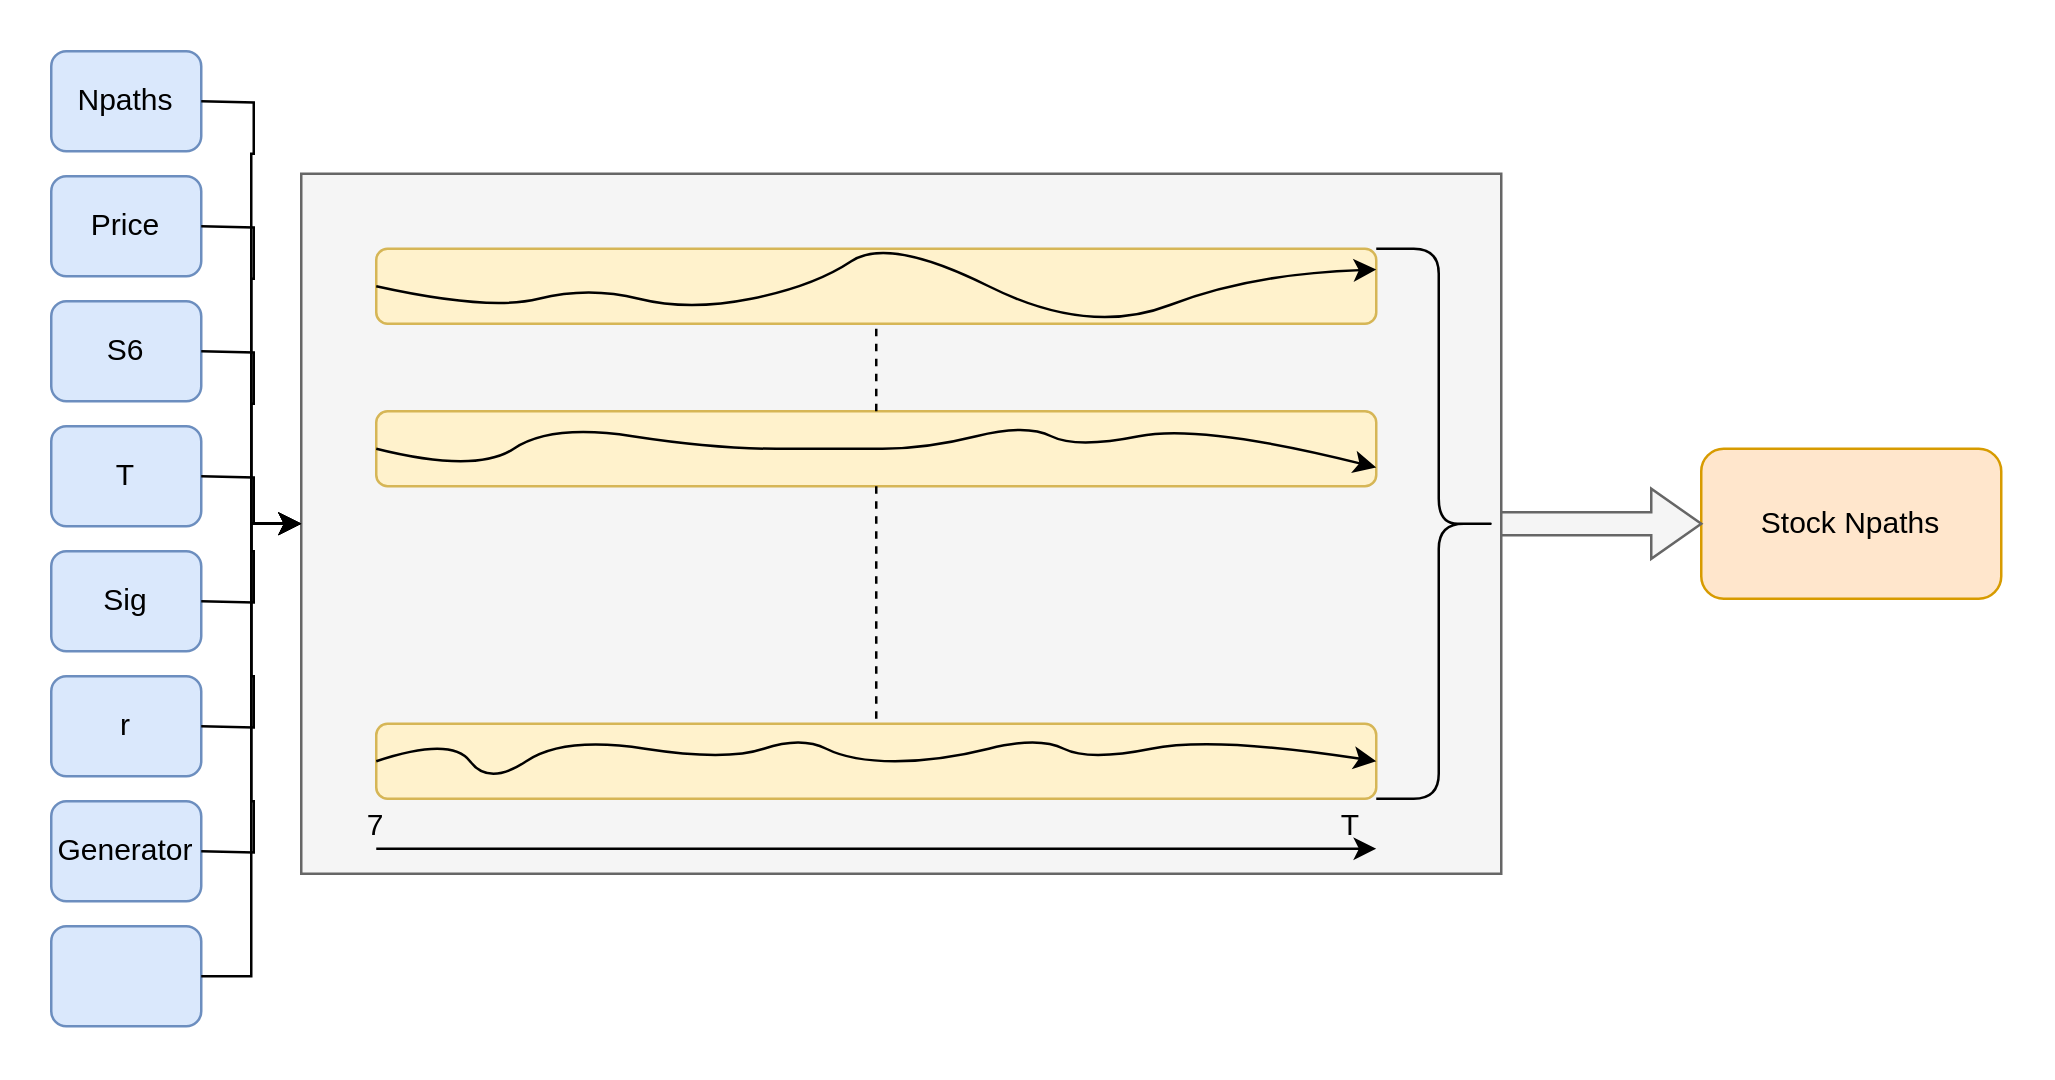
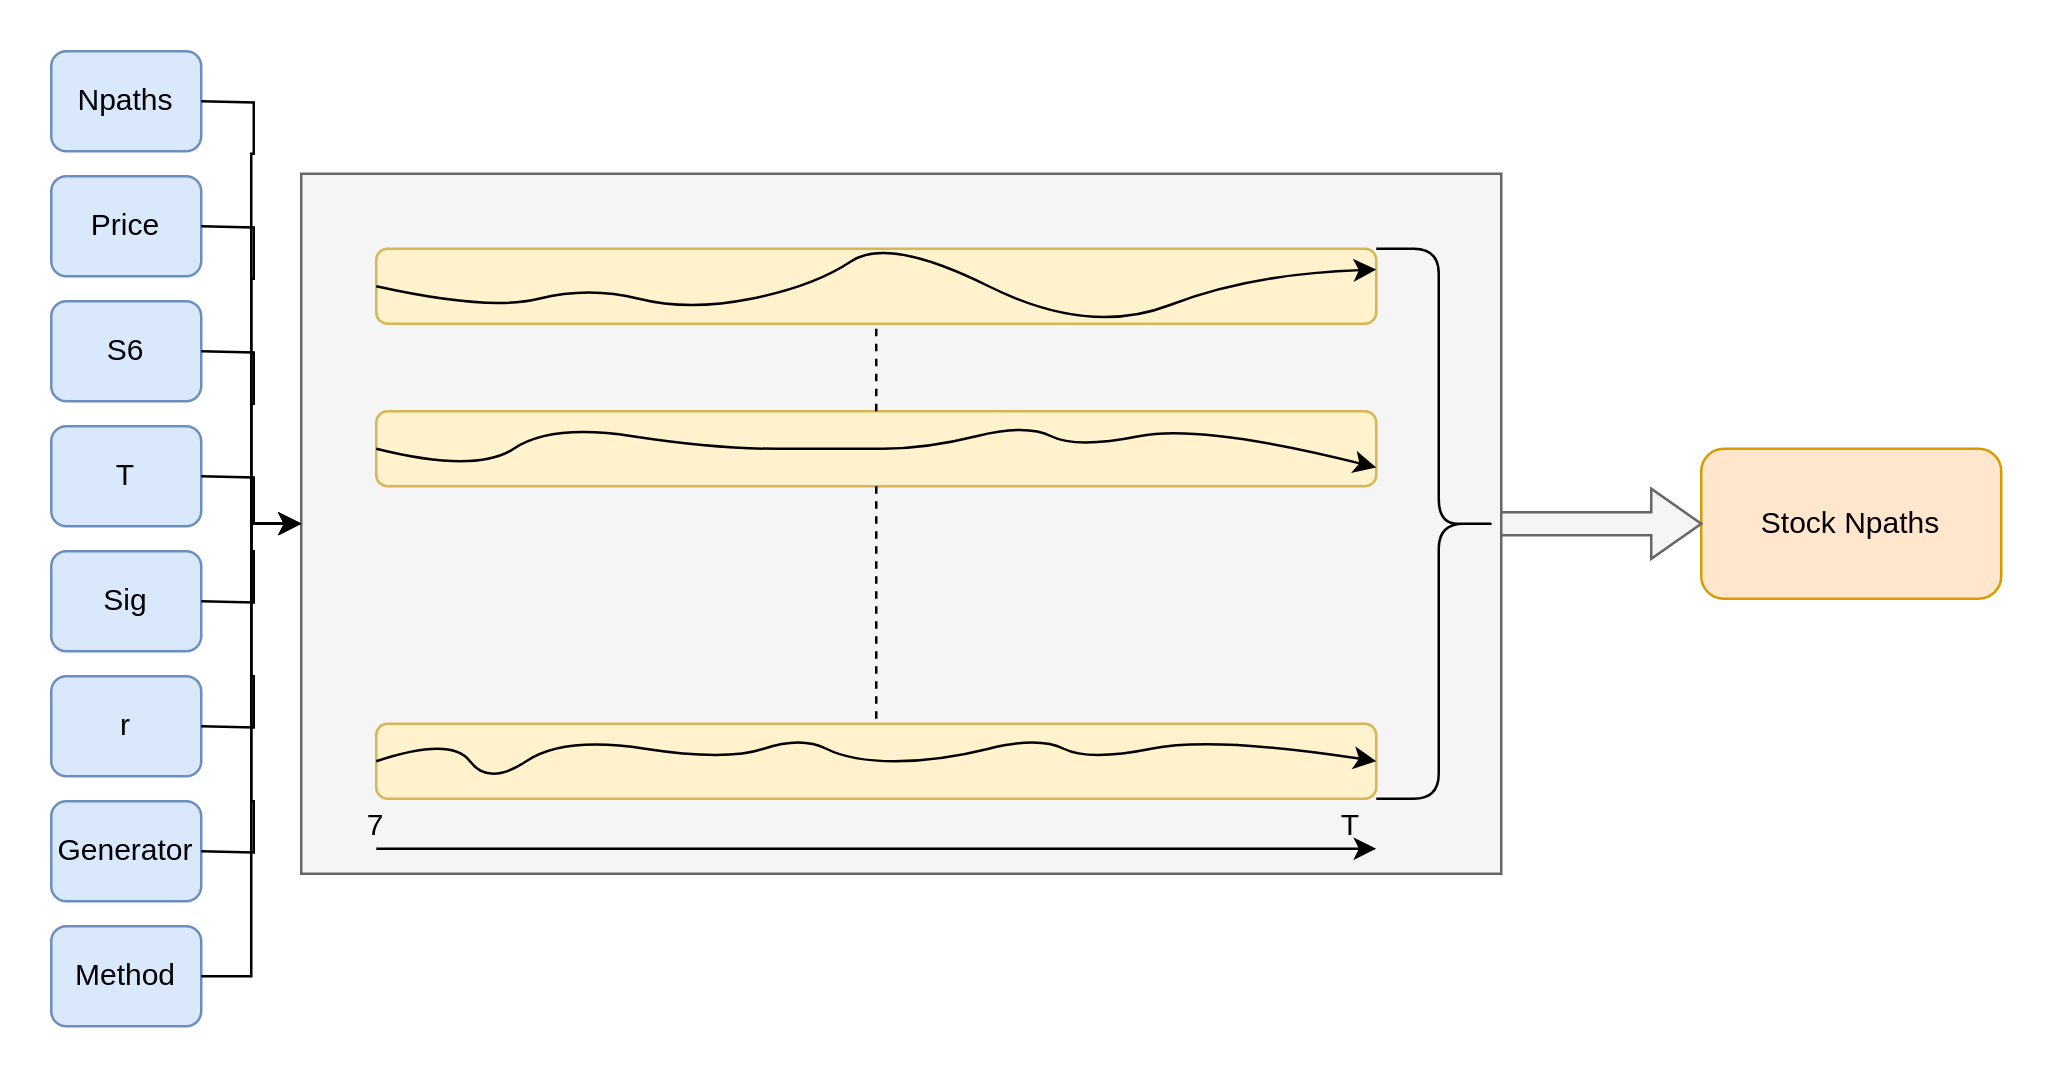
node "Method": added
